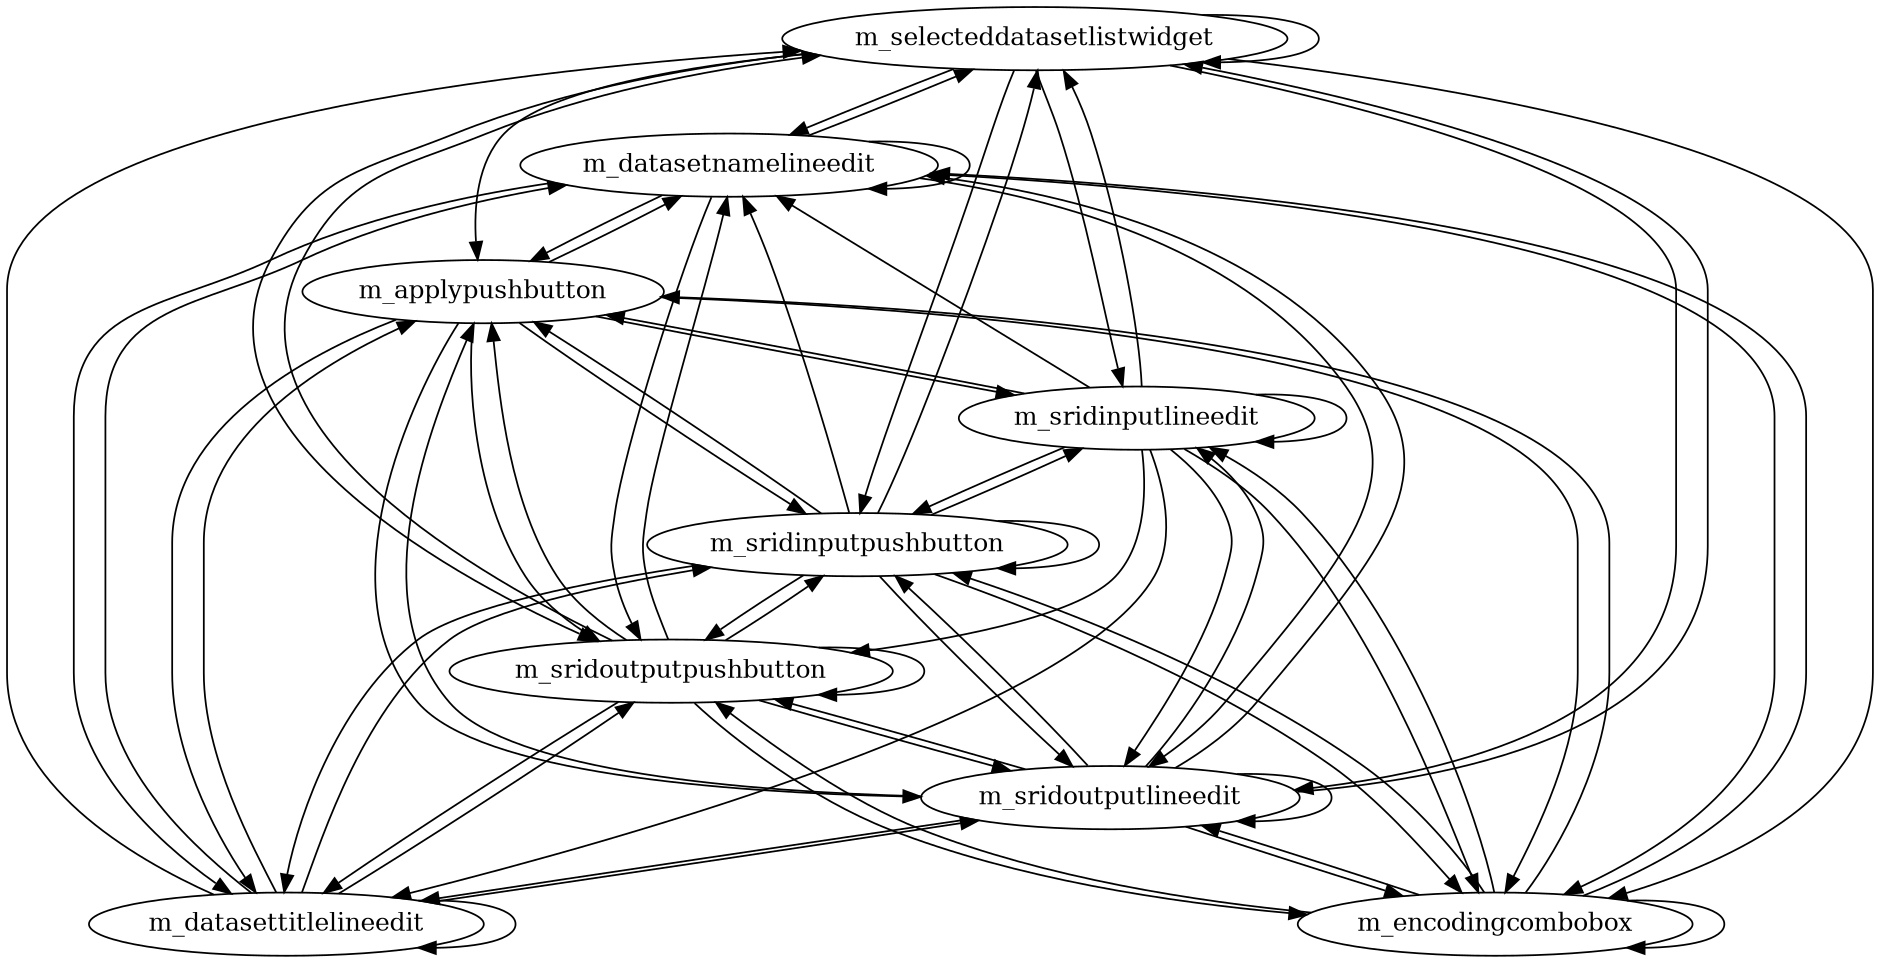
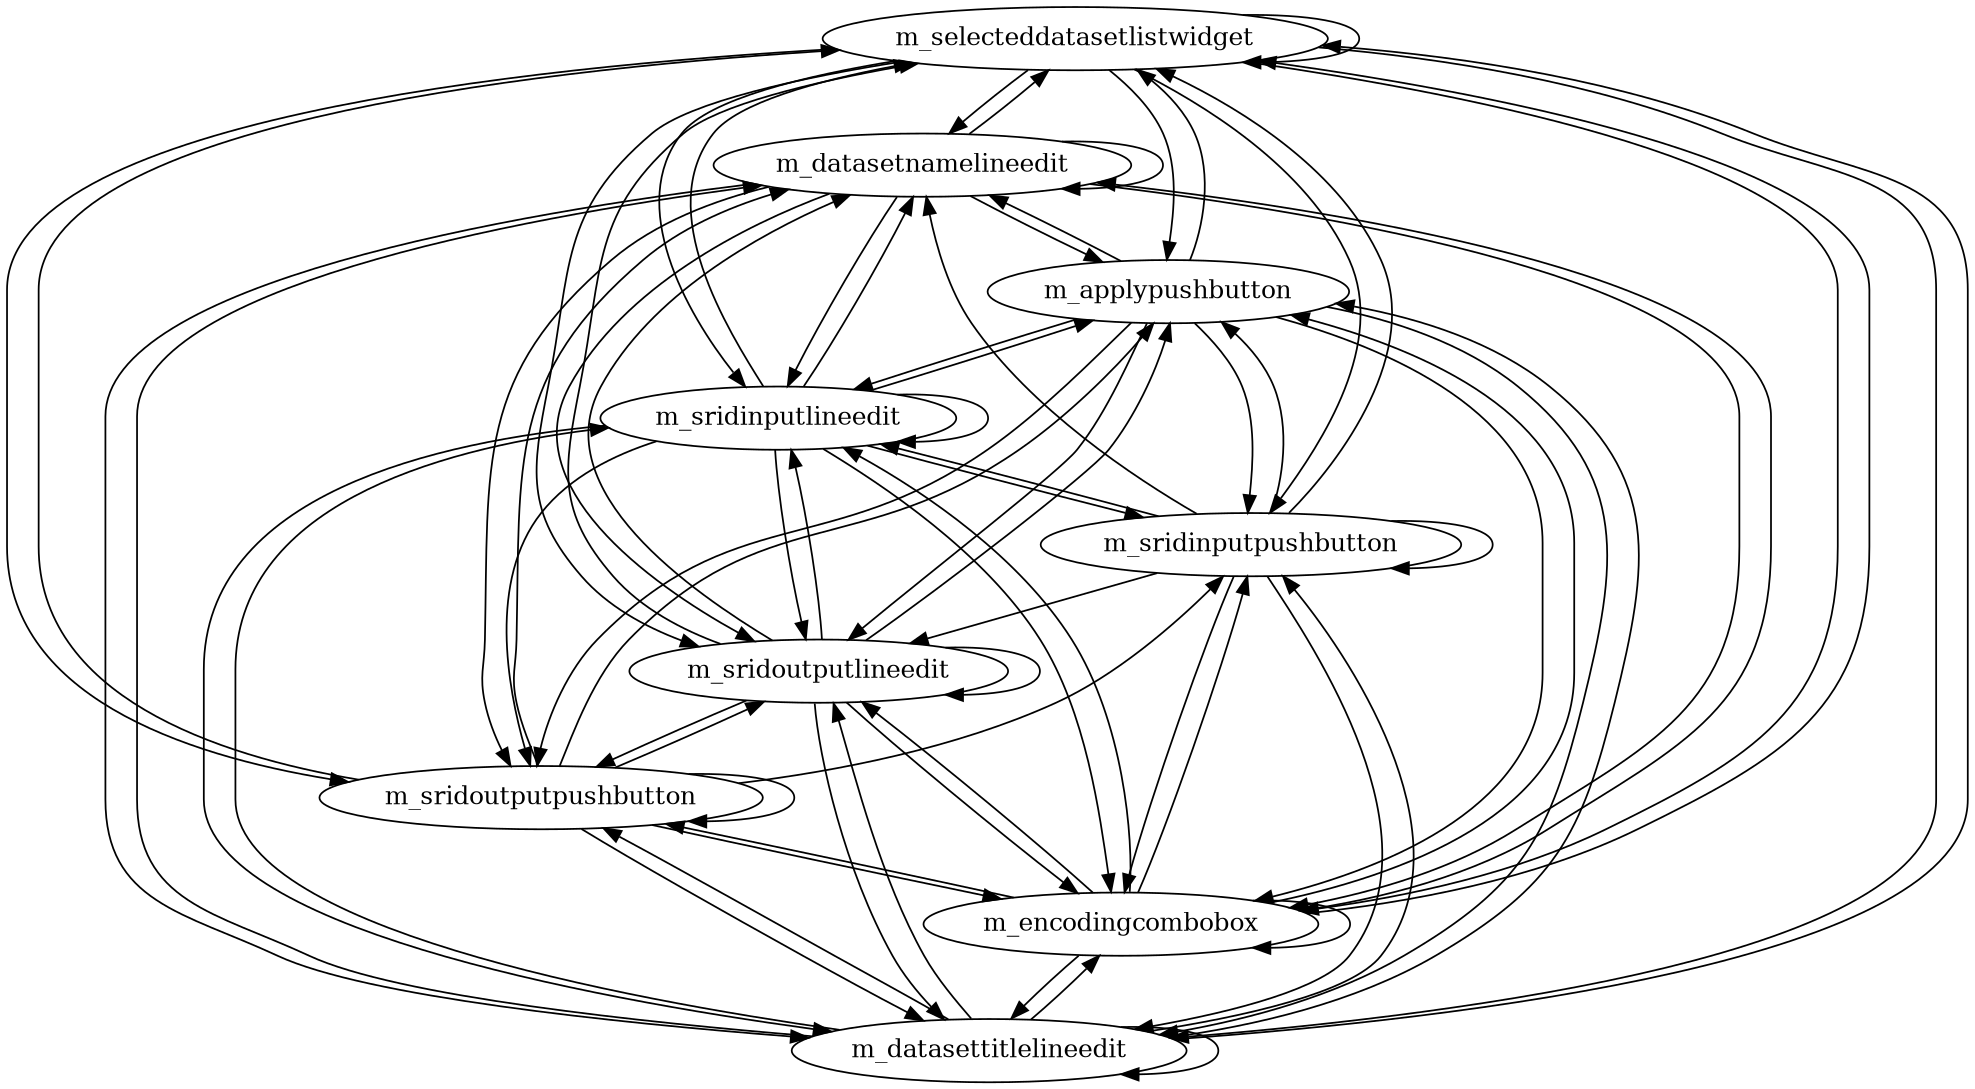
edge "m_applypushbutton" -> "m_selecteddatasetlistwidget": added
edge "m_datasetnamelineedit" -> "m_sridinputlineedit": added
edge "m_encodingcombobox" -> "m_selecteddatasetlistwidget": added
edge "m_sridinputpushbutton" -> "m_sridoutputpushbutton": removed
edge "m_selecteddatasetlistwidget" -> "m_datasettitlelineedit": added
edge "m_sridoutputlineedit" -> "m_sridinputpushbutton": removed
edge "m_datasettitlelineedit" -> "m_sridinputlineedit": added
edge "m_encodingcombobox" -> "m_datasettitlelineedit": added
edge "m_datasettitlelineedit" -> "m_encodingcombobox": added
